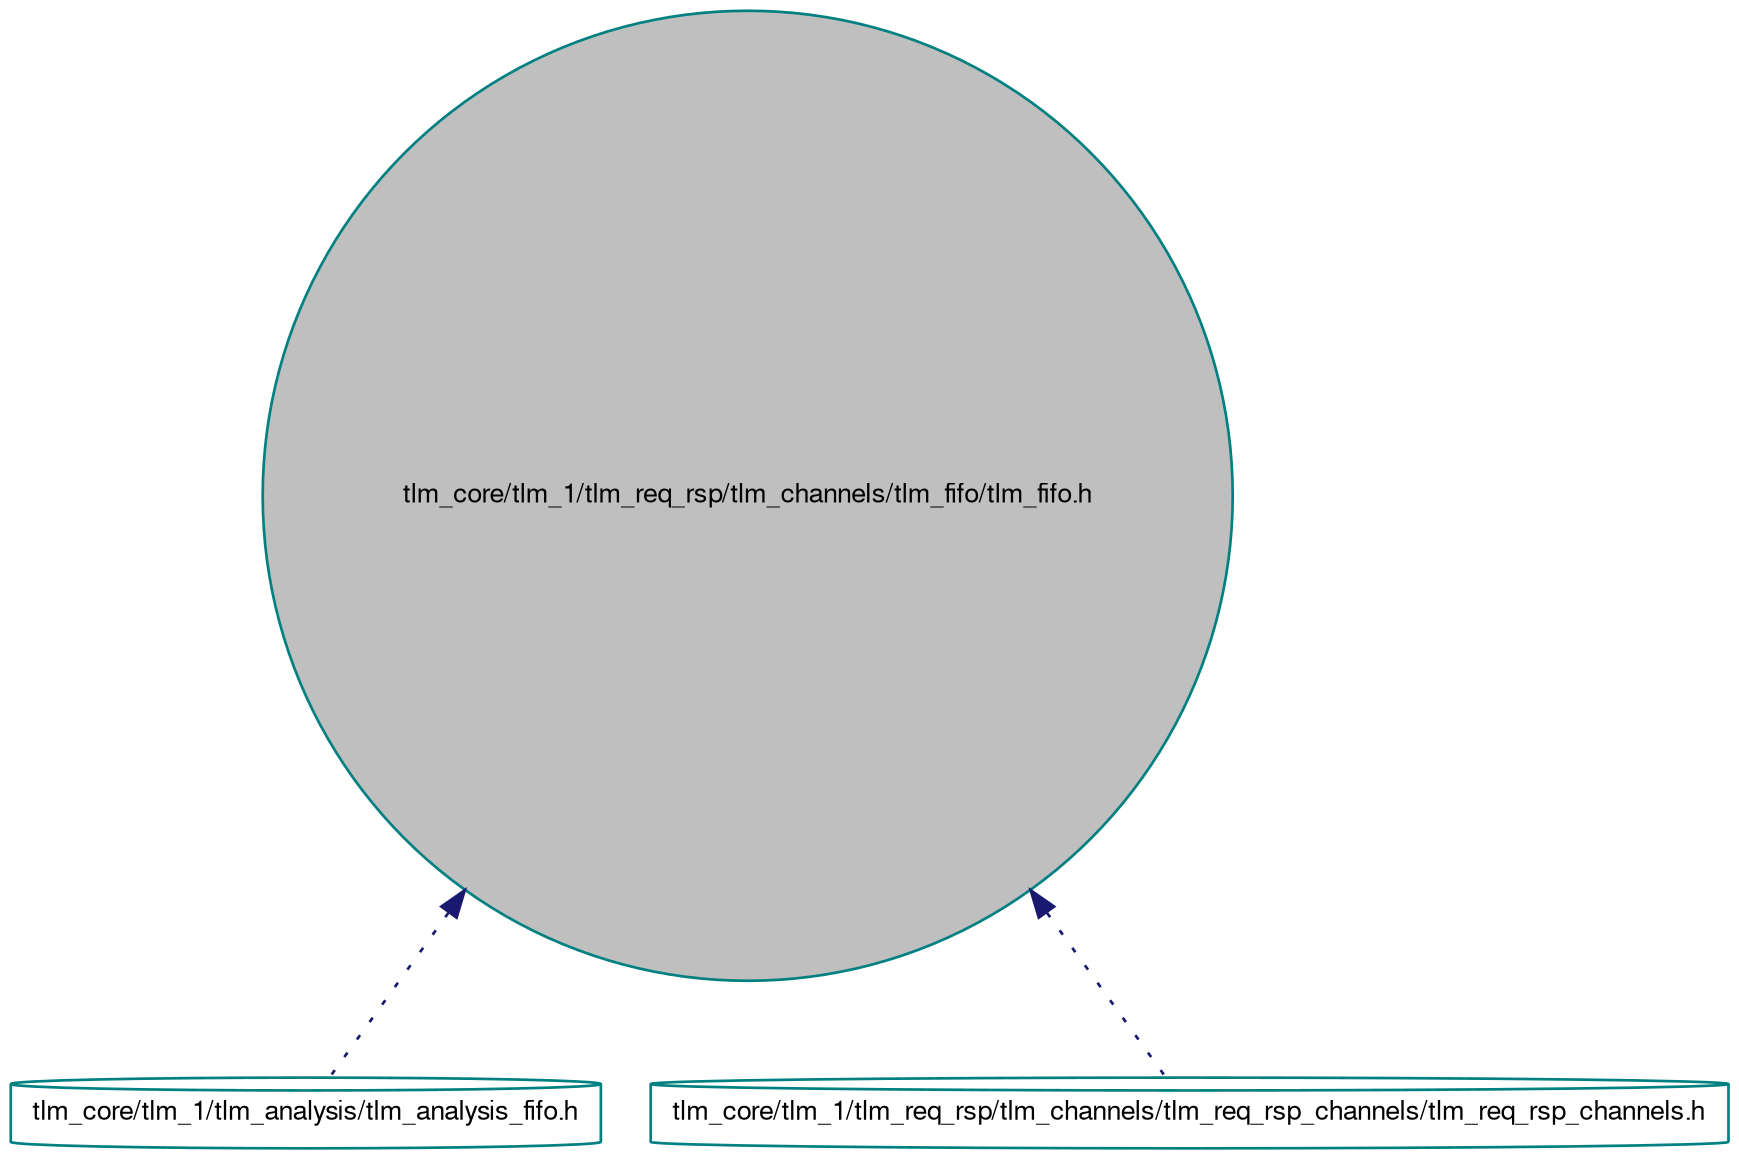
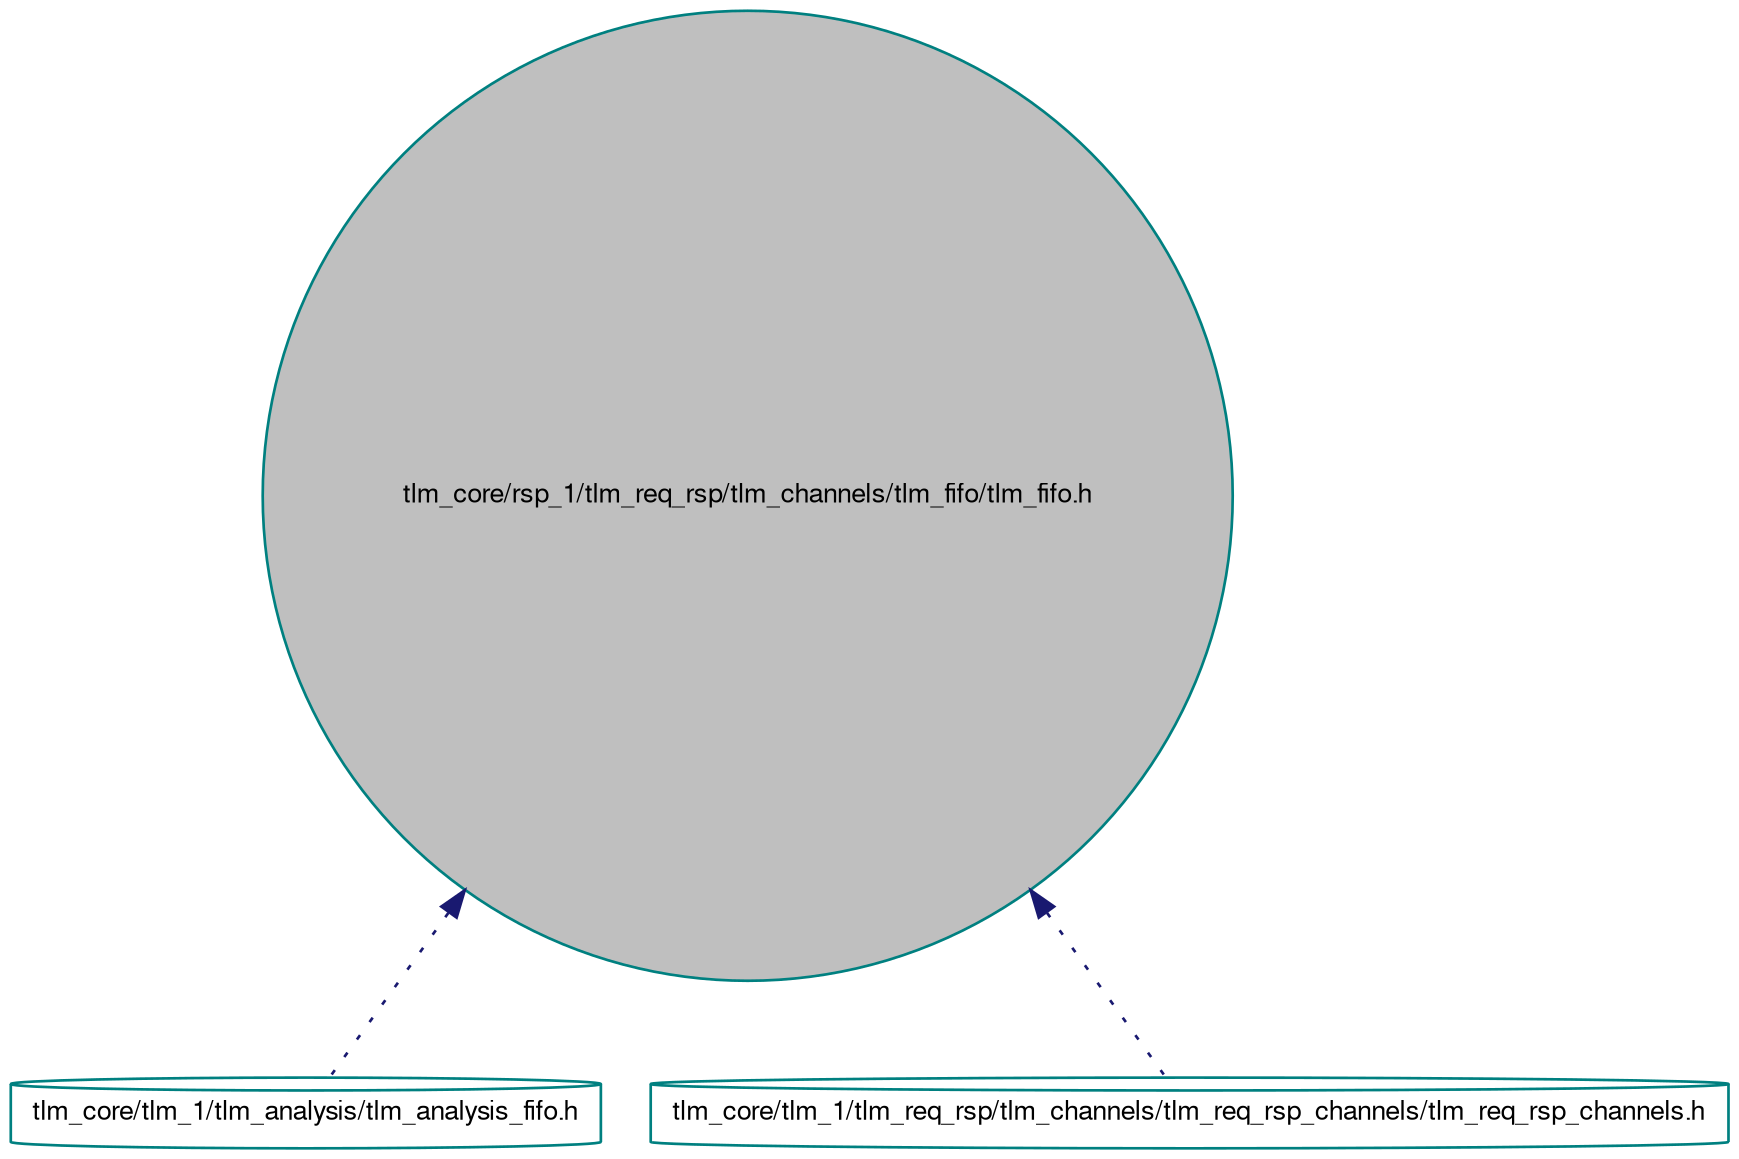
node "tlm_core/tlm_1/tlm_req_rsp/tlm_channels/tlm_fifo/tlm_fifo.h": label "tlm_core/tlm_1/tlm_req_rsp/tlm_channels/tlm_fifo/tlm_fifo.h" -> "tlm_core/rsp_1/tlm_req_rsp/tlm_channels/tlm_fifo/tlm_fifo.h"
